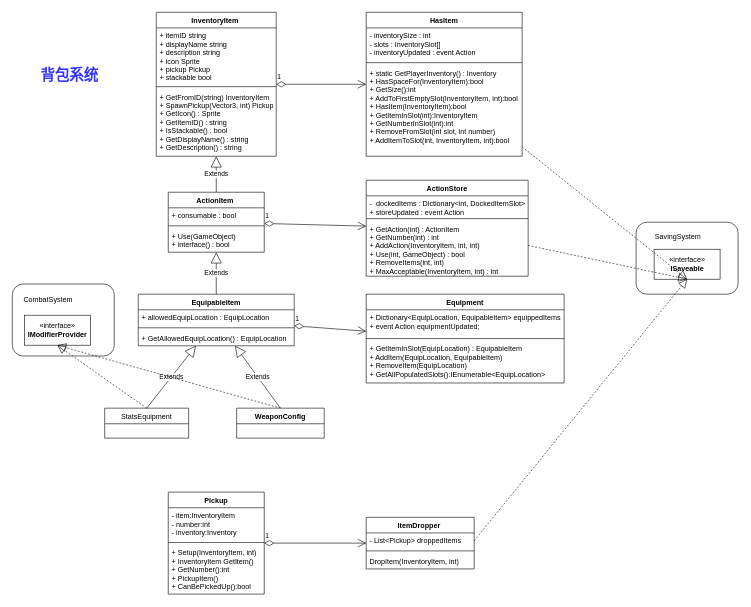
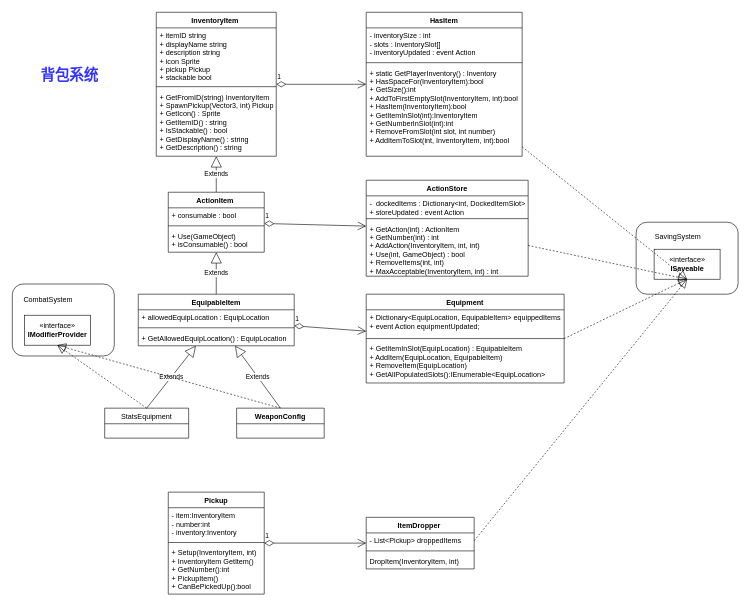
node "+ Use(GameObject) + interface() : bool": label "+ Use(GameObject) + interface() : bool" -> "+ Use(GameObject) + isConsumable() : bool"
edge "Equipment" -> "«interface» ISaveable": added
